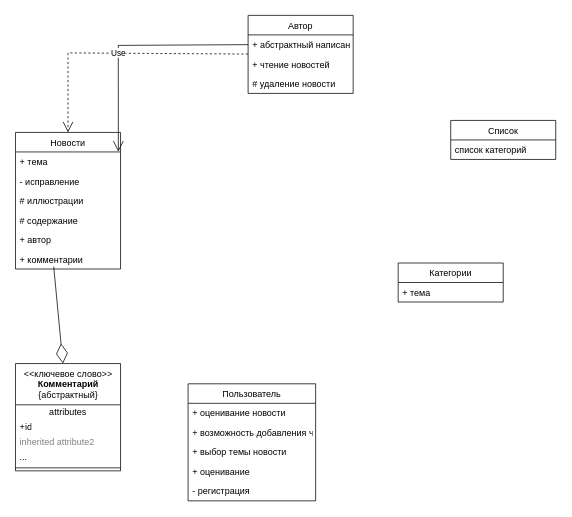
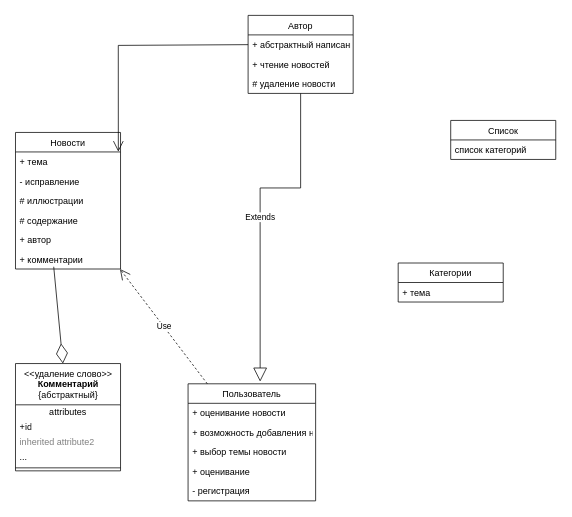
edge "Автор" -> "Новости": removed, label "Use"
edge "Автор" -> "Пользователь": added, label "Extends"
edge "Пользователь" -> "Новости": added, label "Use"
node "<<ключевое слово>> Комментарий {абстрактный}": label "<<ключевое слово>> Комментарий {абстрактный}" -> "<<удаление слово>> Комментарий {абстрактный}"
node "+ возможность добавления чтение": label "+ возможность добавления чтение" -> "+ возможность добавления новостей"
